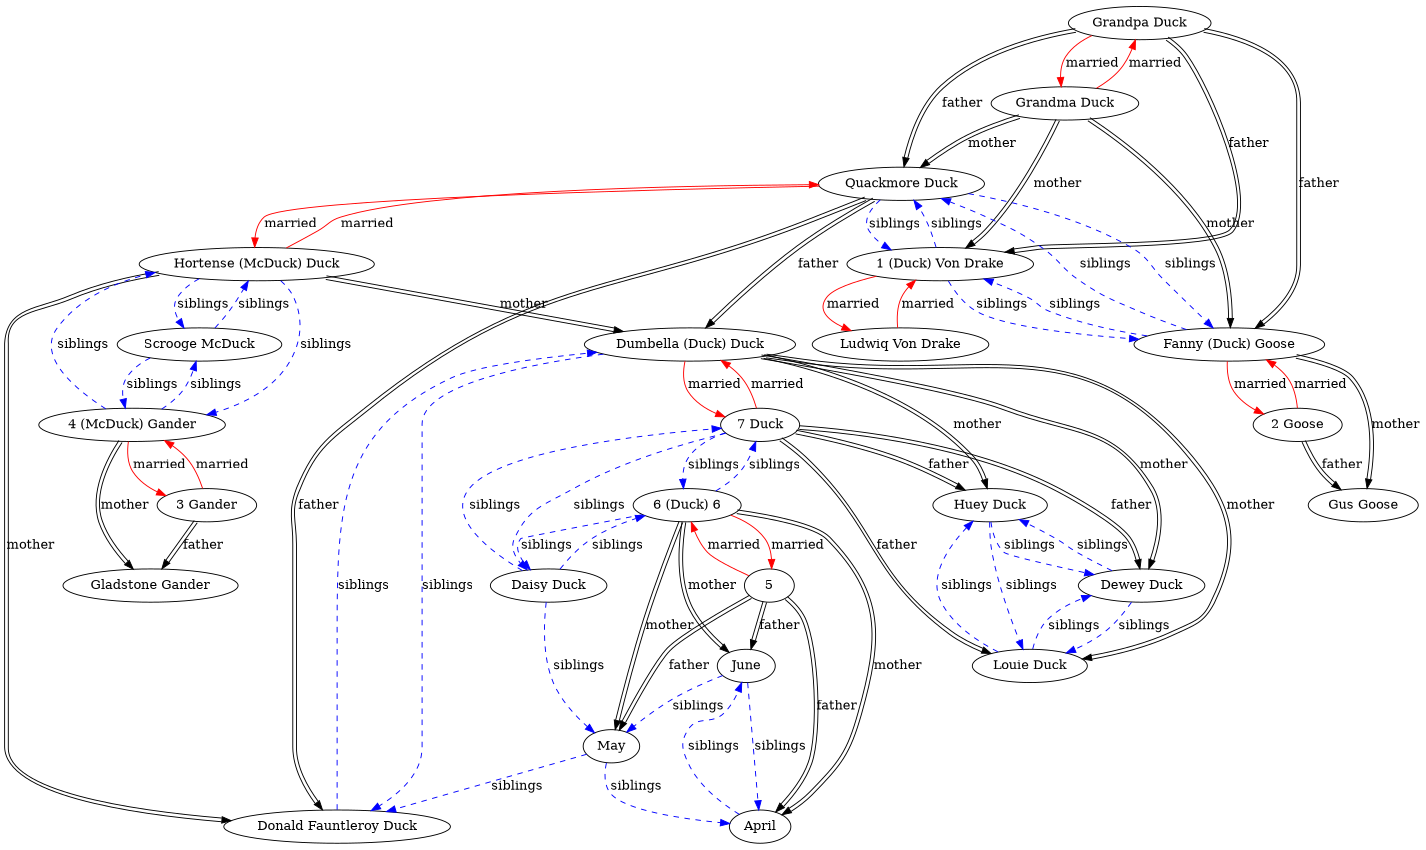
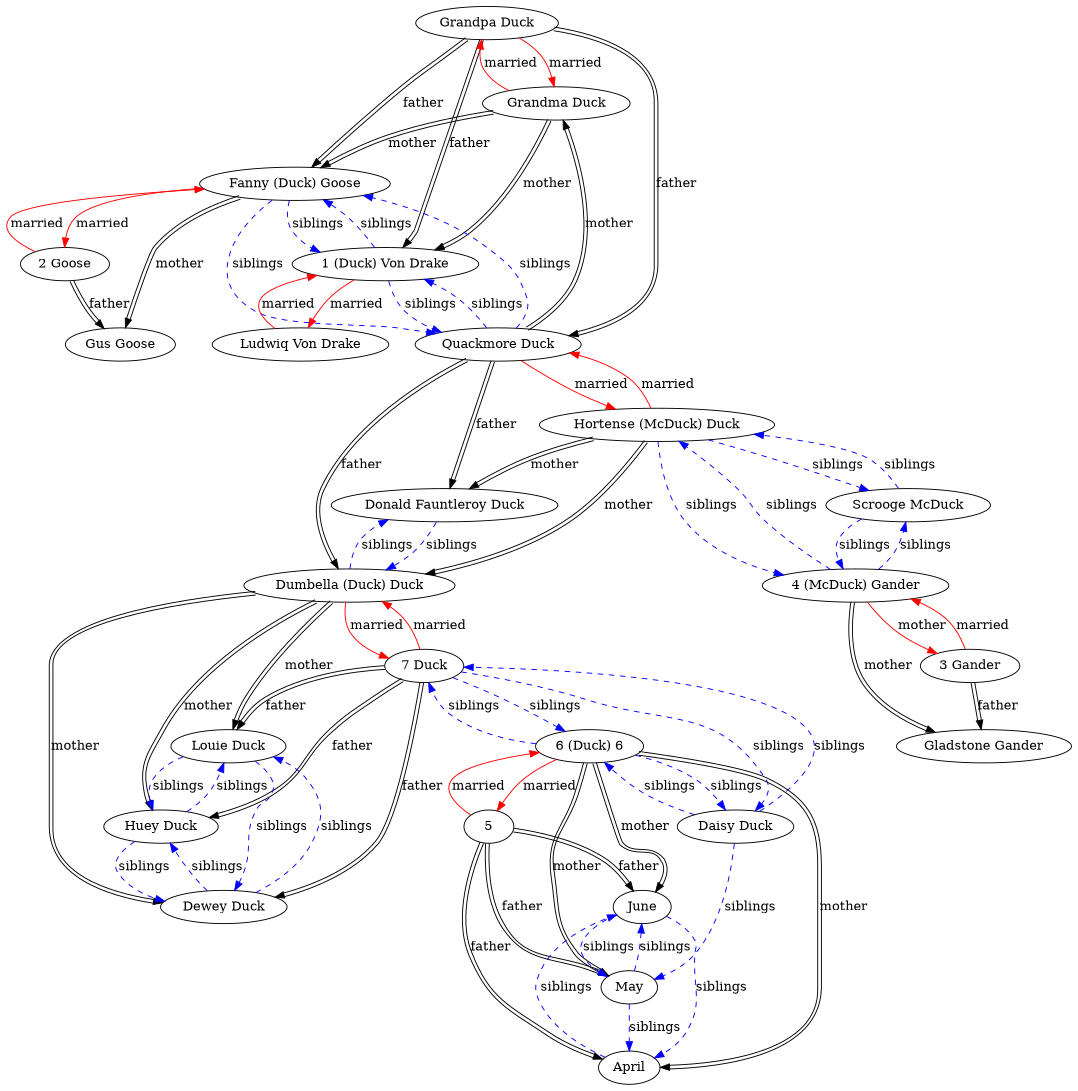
edge "Grandma Duck" -> "Quackmore Duck": reversed
edge "4 (McDuck) Gander" -> "3 Gander": label "married" -> "mother"
edge "May" -> "Donald Fauntleroy Duck": now "May" -> "June"
